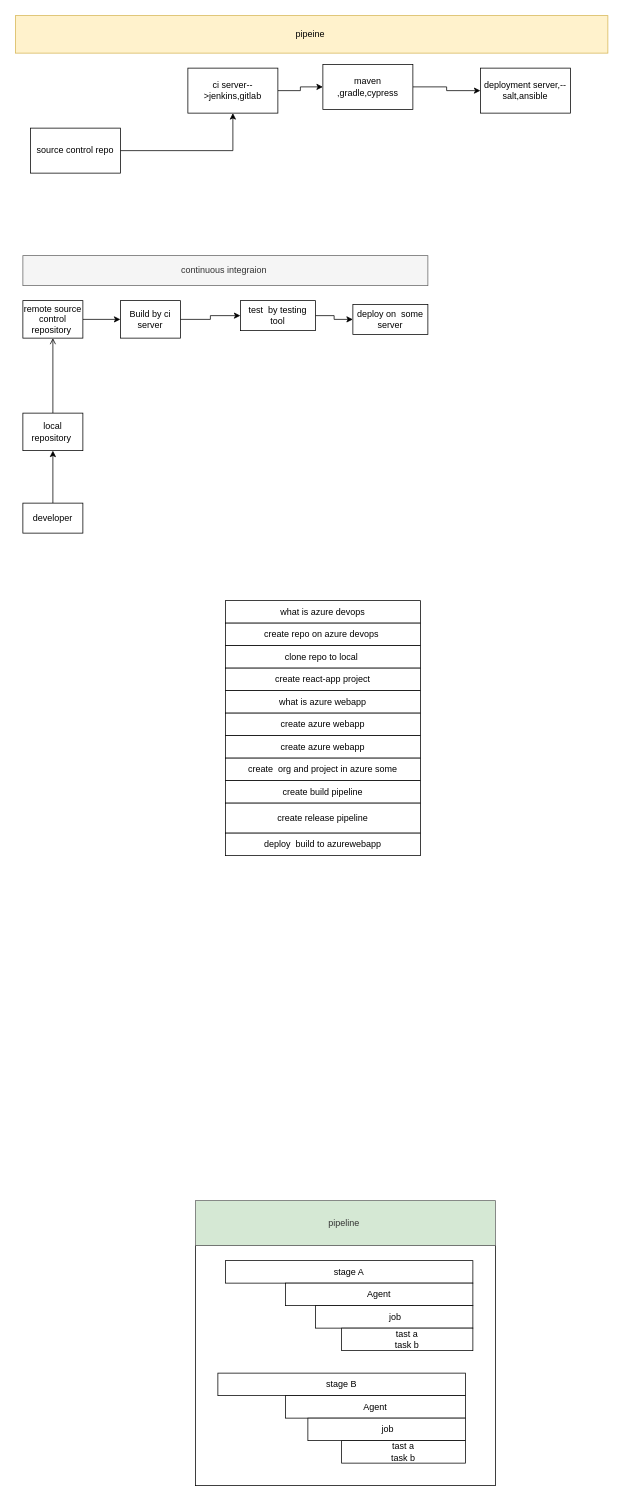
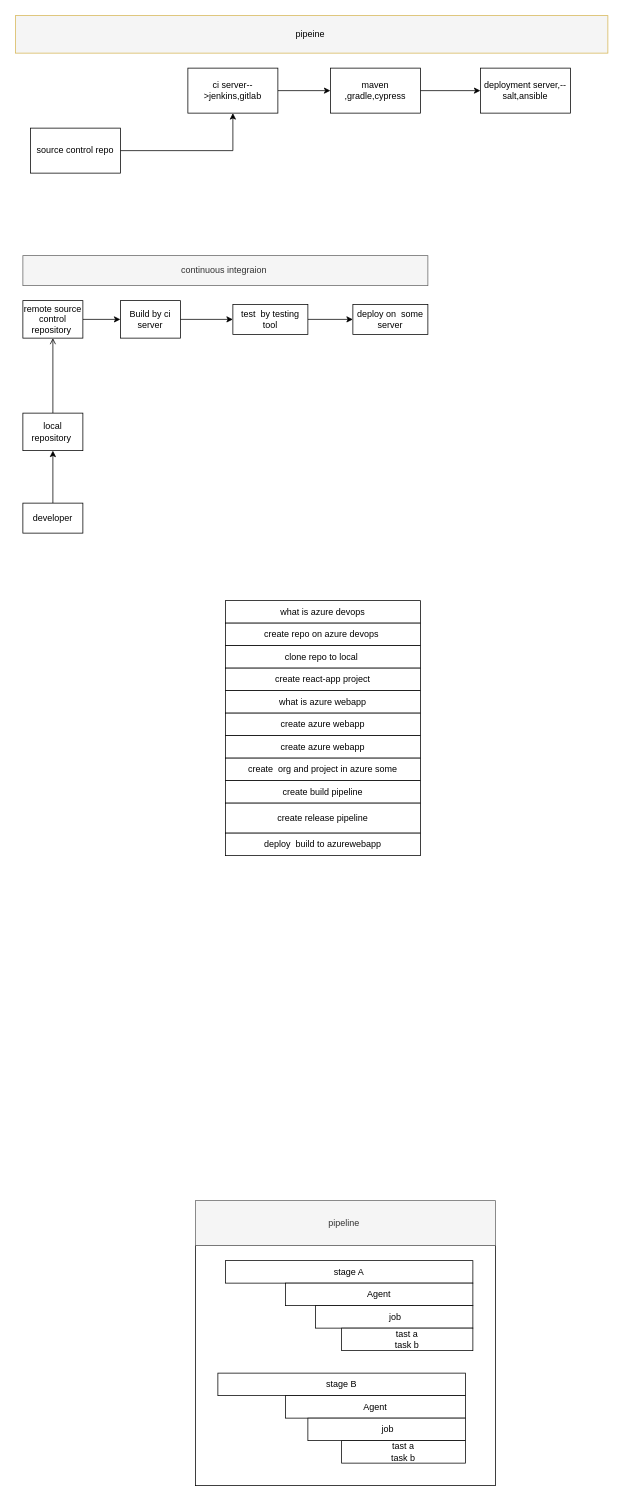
node "pipeine": fillcolor #fff2cc -> #f5f5f5
node "maven ,gradle,cypress": moved (368, 87) -> (375, 90)
node "test by testing tool": moved (278, 315) -> (270, 319)
node "pipeline": fillcolor #d5e8d4 -> #f5f5f5
